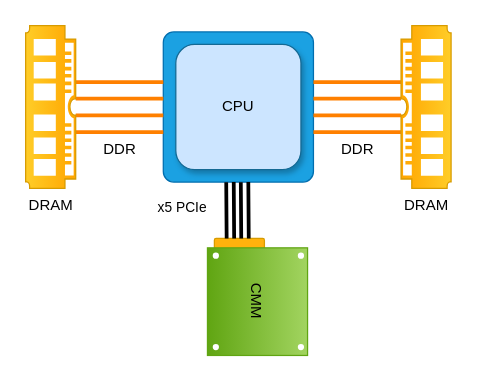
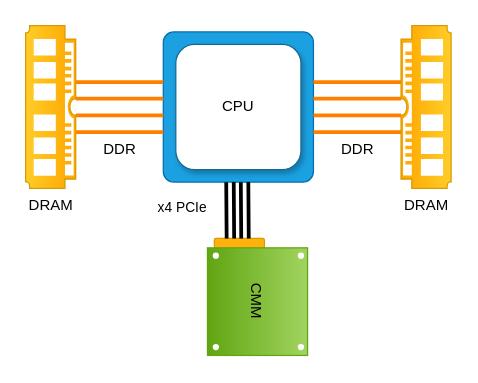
node "CPU": fillcolor #cce5ff -> #ffffff
node "x5 PCIe": label "x5 PCIe" -> "x4 PCIe"
